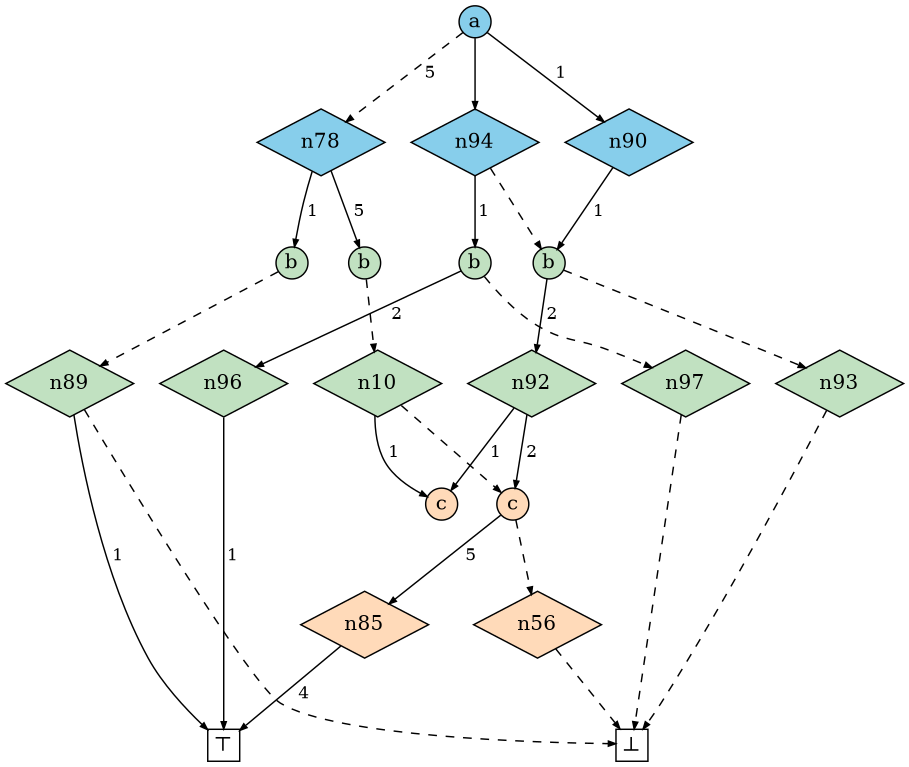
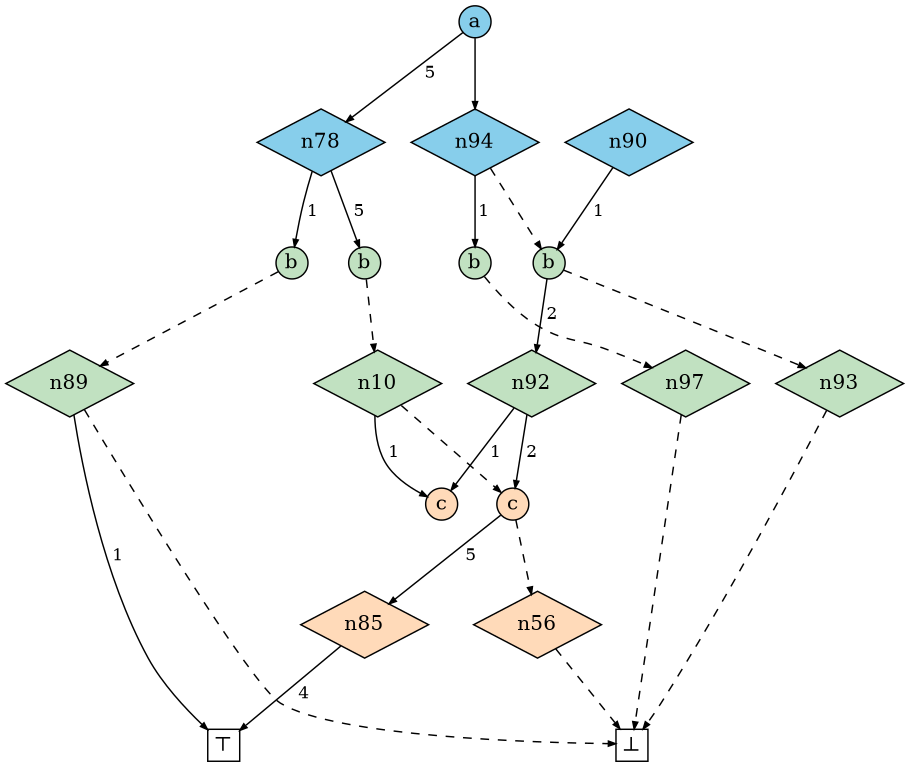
edge "a" -> "n78": style dashed -> solid
edge "a" -> "n90": removed, label "1"
node "n96": removed
